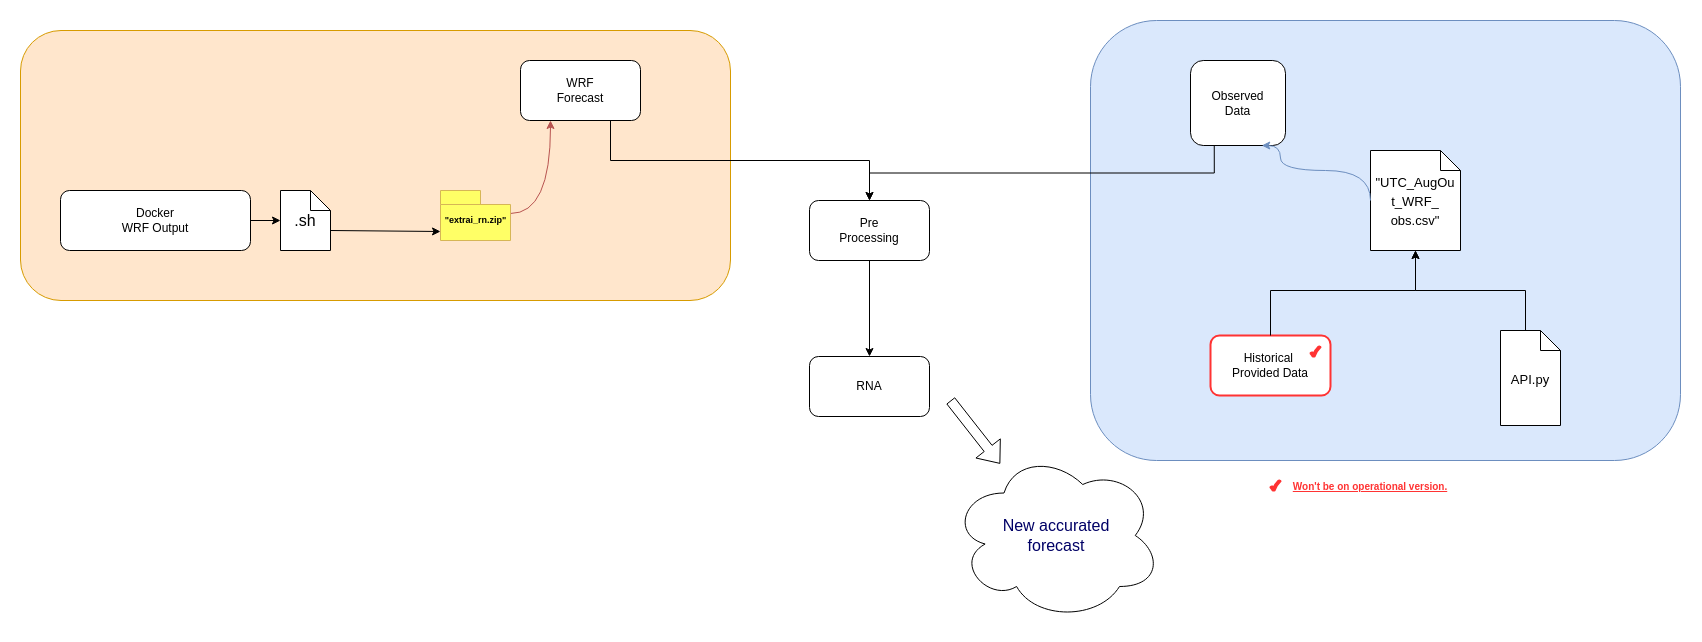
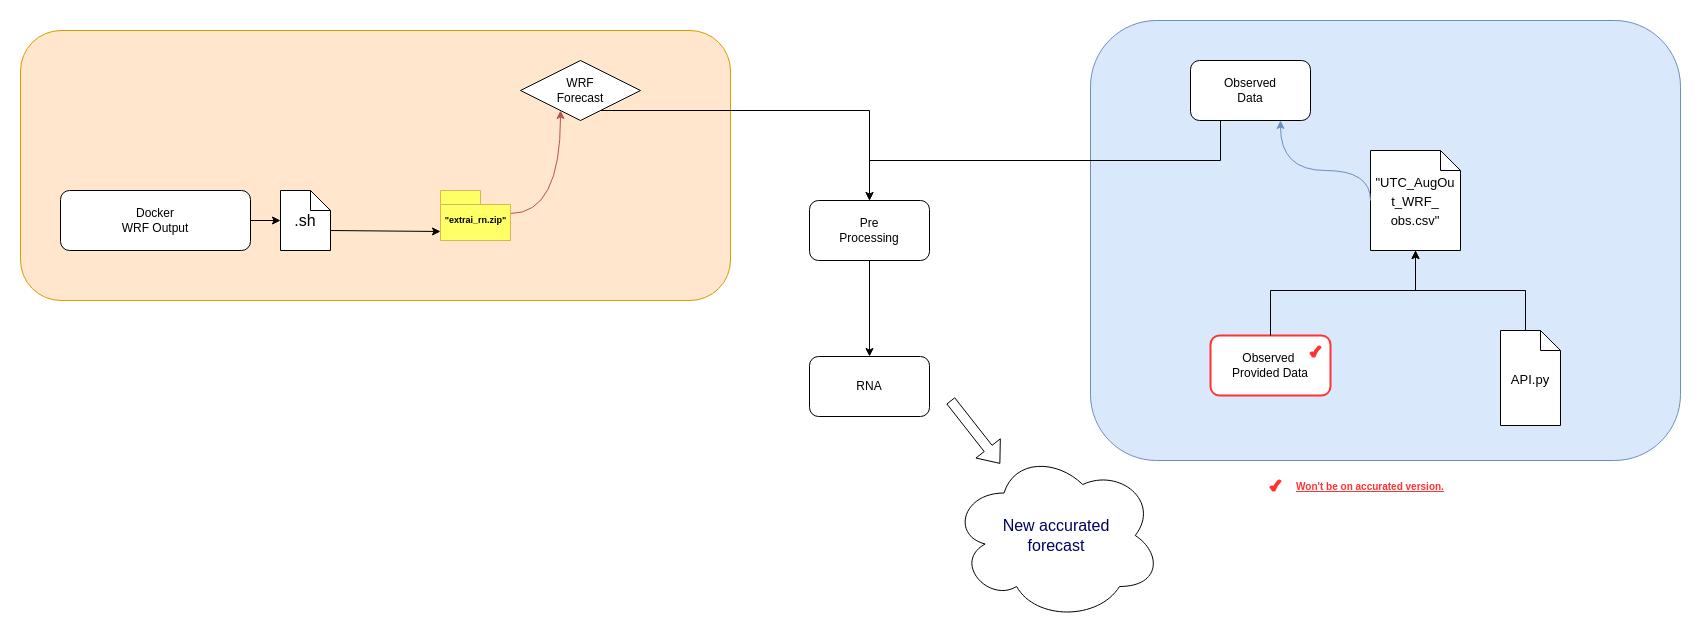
node "WRF Forecast": shape rounded rectangle -> diamond
node "Observed Data": size 95x85 -> 120x60
edge "WRF Forecast" -> "Pre Processing": arrowhead classic -> open
node "Historical Provided Data": label "Historical Provided Data" -> "Observed Provided Data"
node "Won't be on operational version.": label "Won't be on operational version." -> "Won't be on accurated version."
